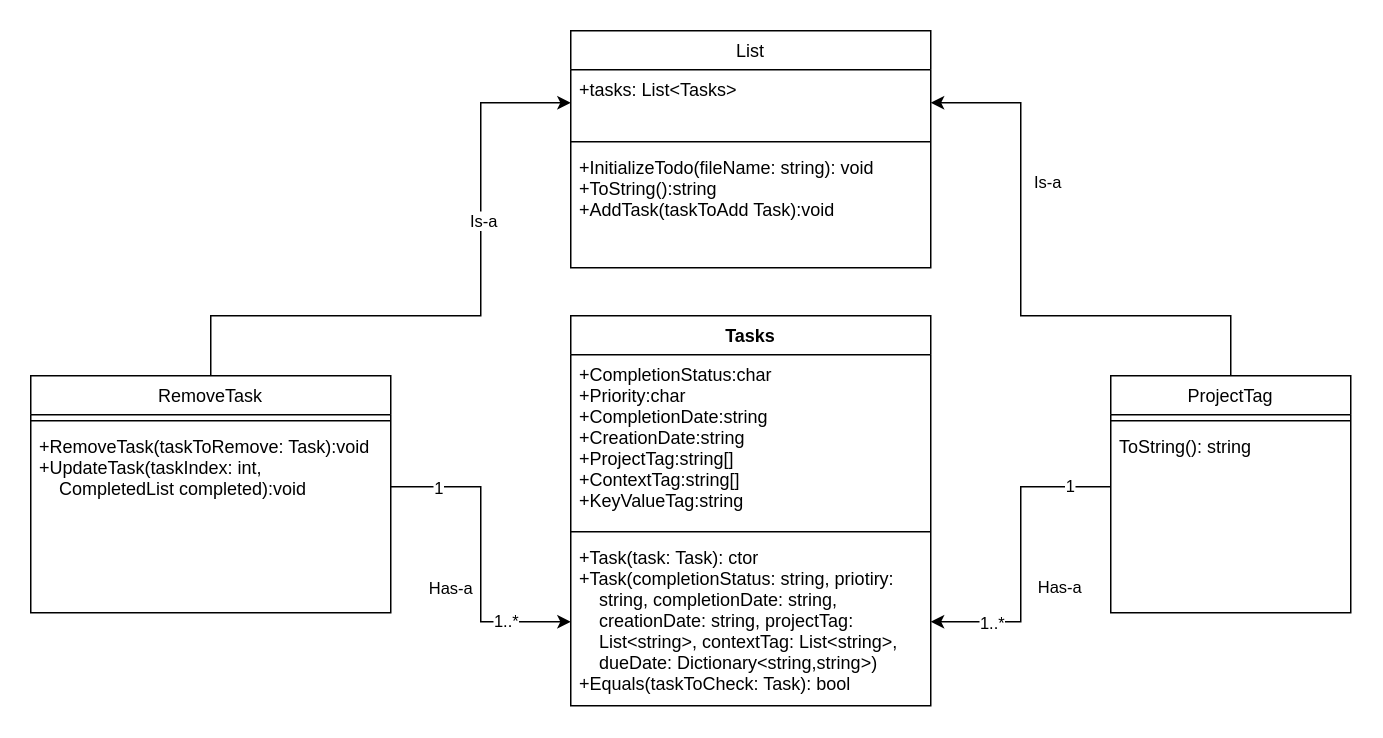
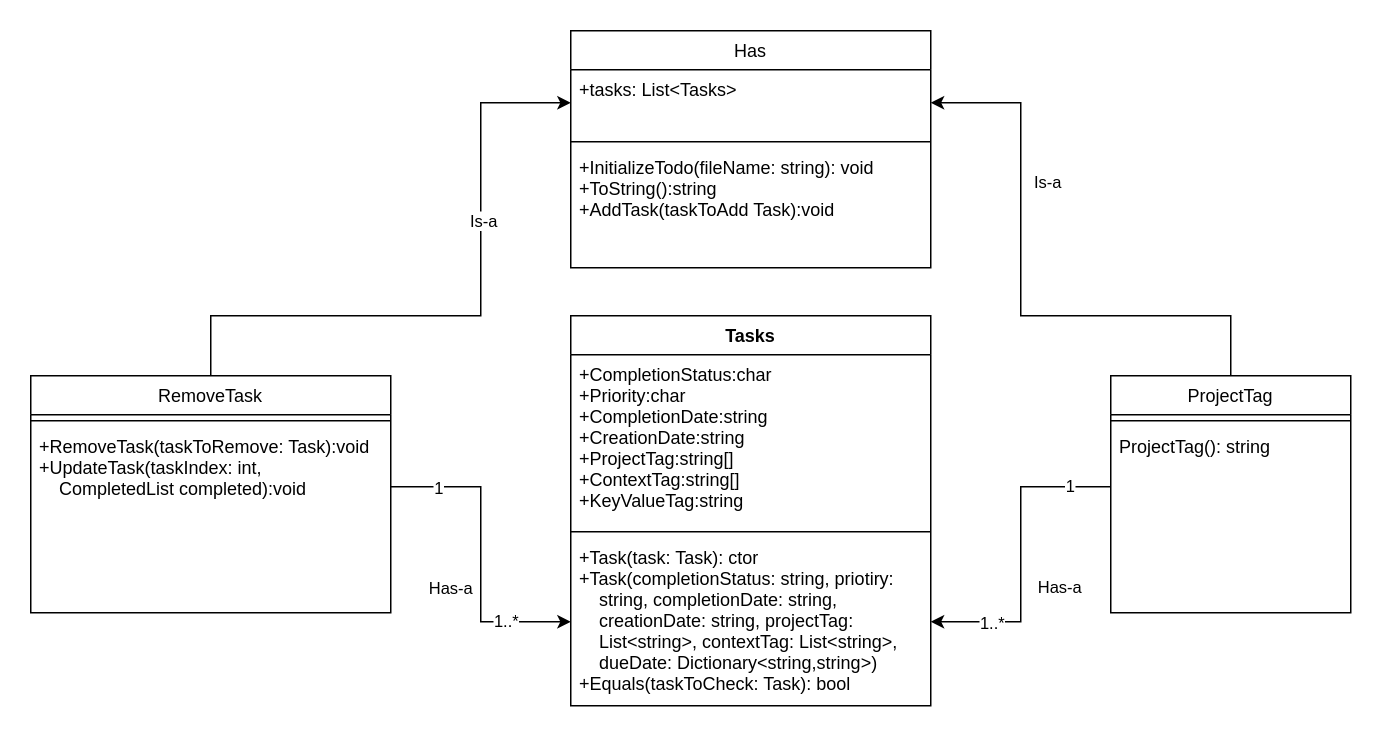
node "List": label "List" -> "Has"
node "ToString(): string": label "ToString(): string" -> "ProjectTag(): string"
